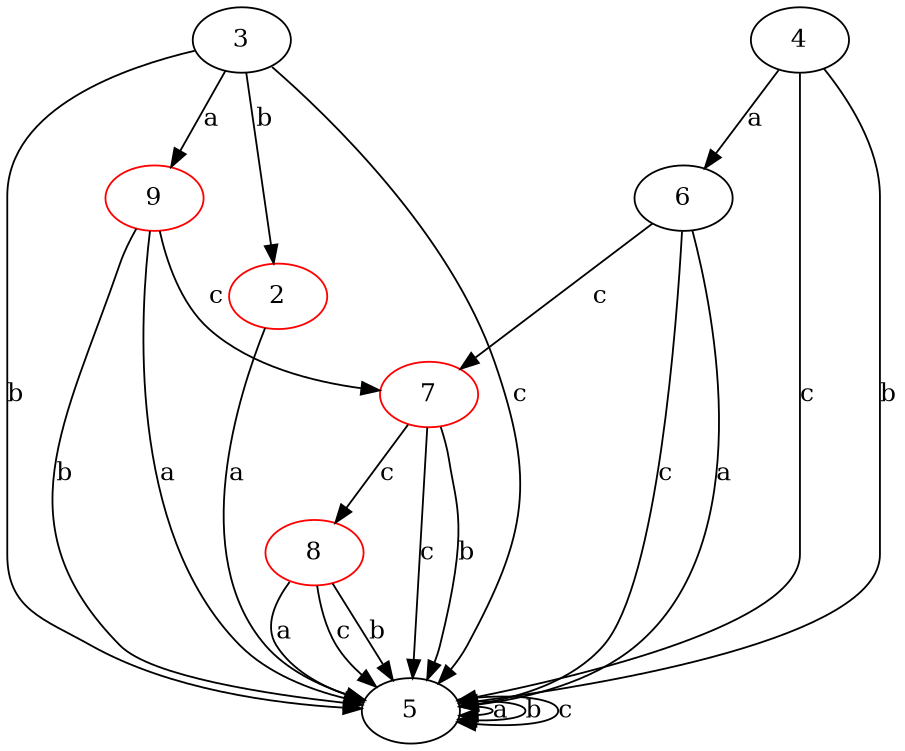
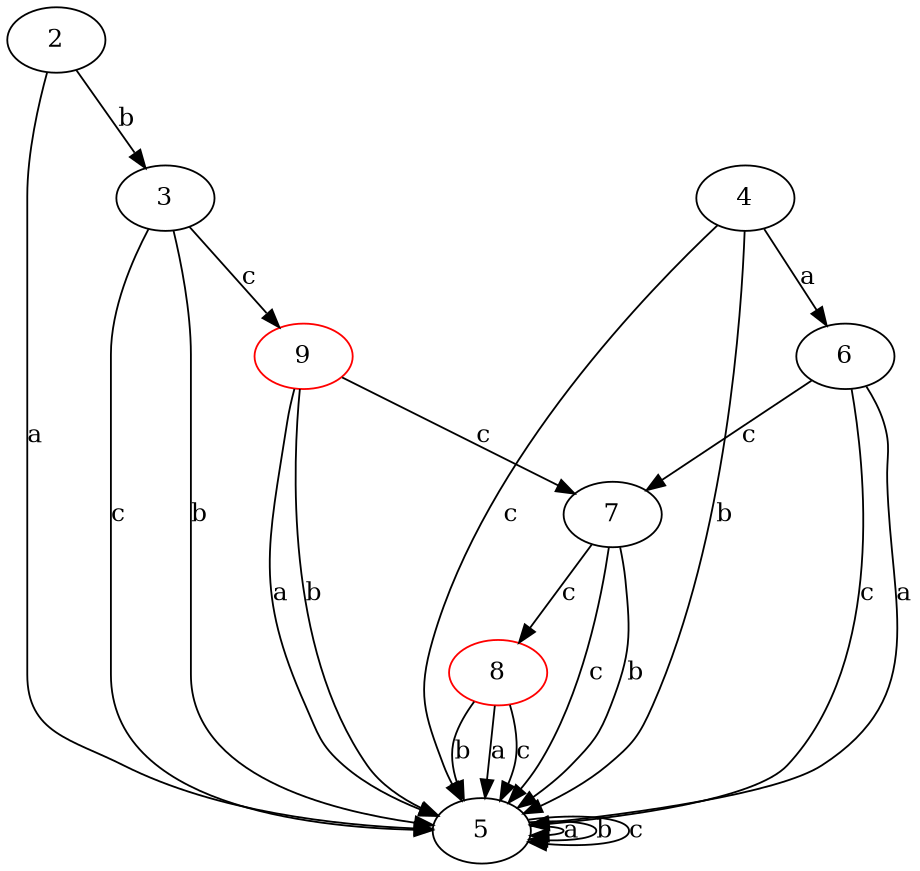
edge "3" -> "9": label "a" -> "c"
edge "3" -> "2": reversed
node "2": color red -> black
node "7": color red -> black
